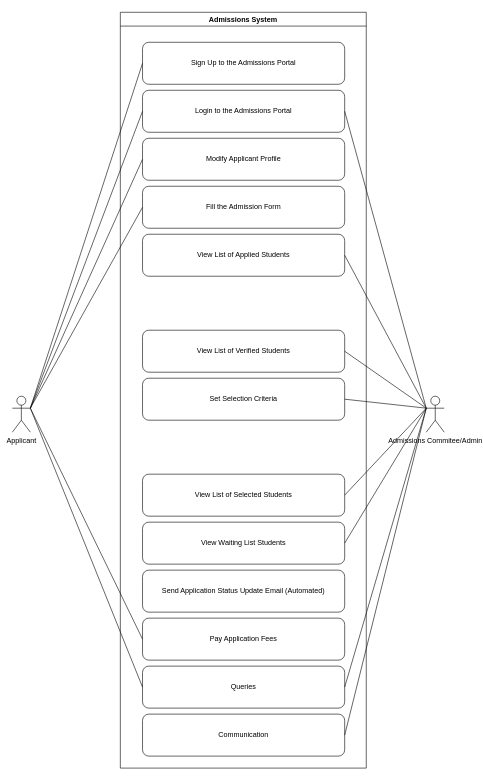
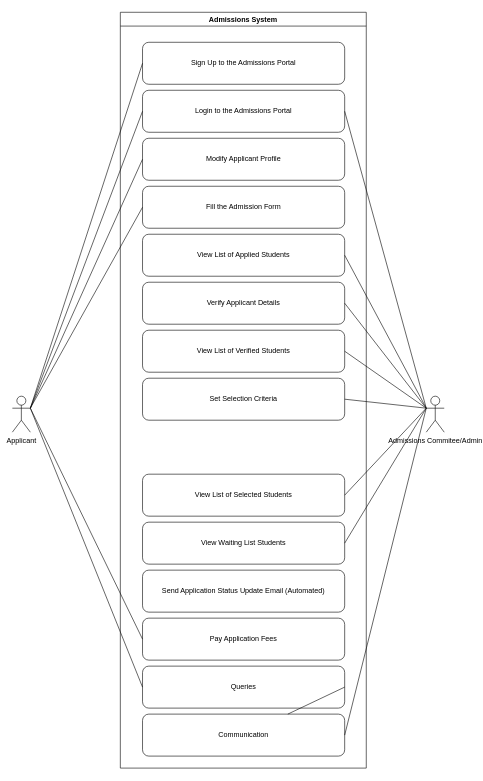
node "Verify Applicant Details": added
edge "Verify Applicant Details" -- "Admissions Commitee/Admin": added
edge "Admissions Commitee/Admin" -- "Queries": now "Communication" -- "Queries"
